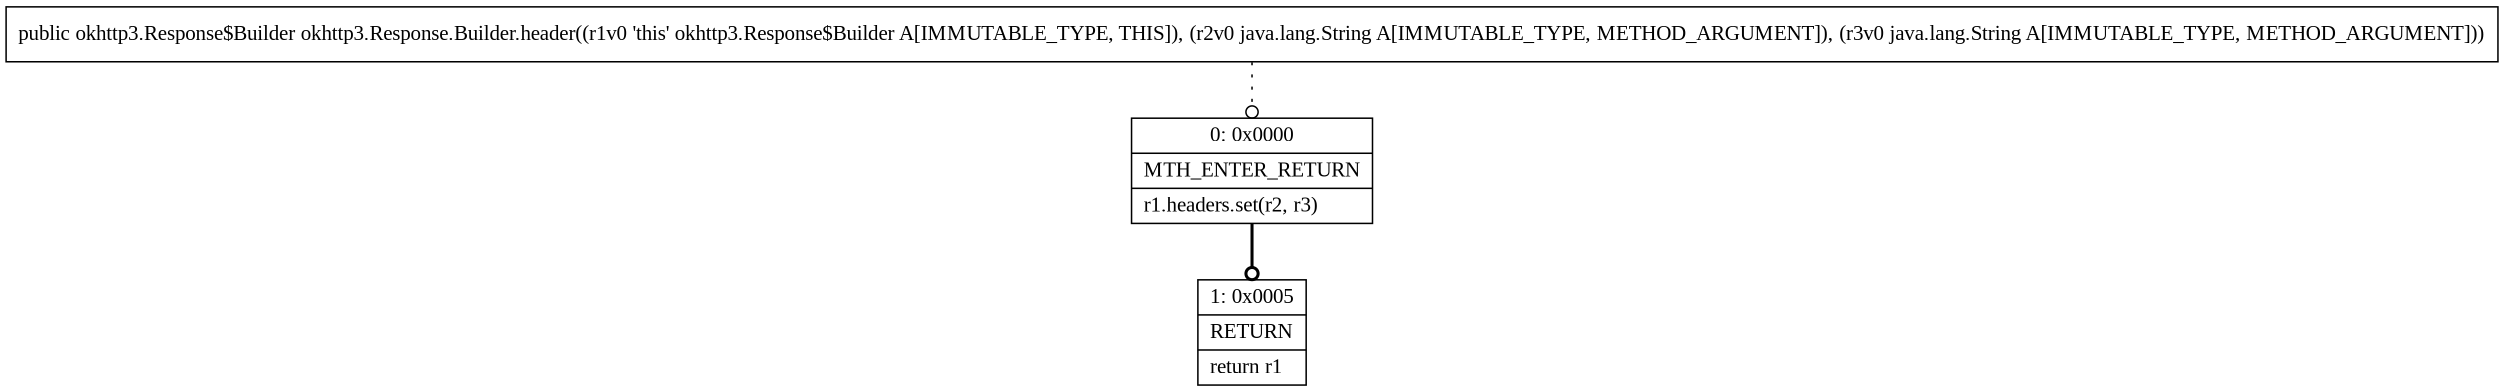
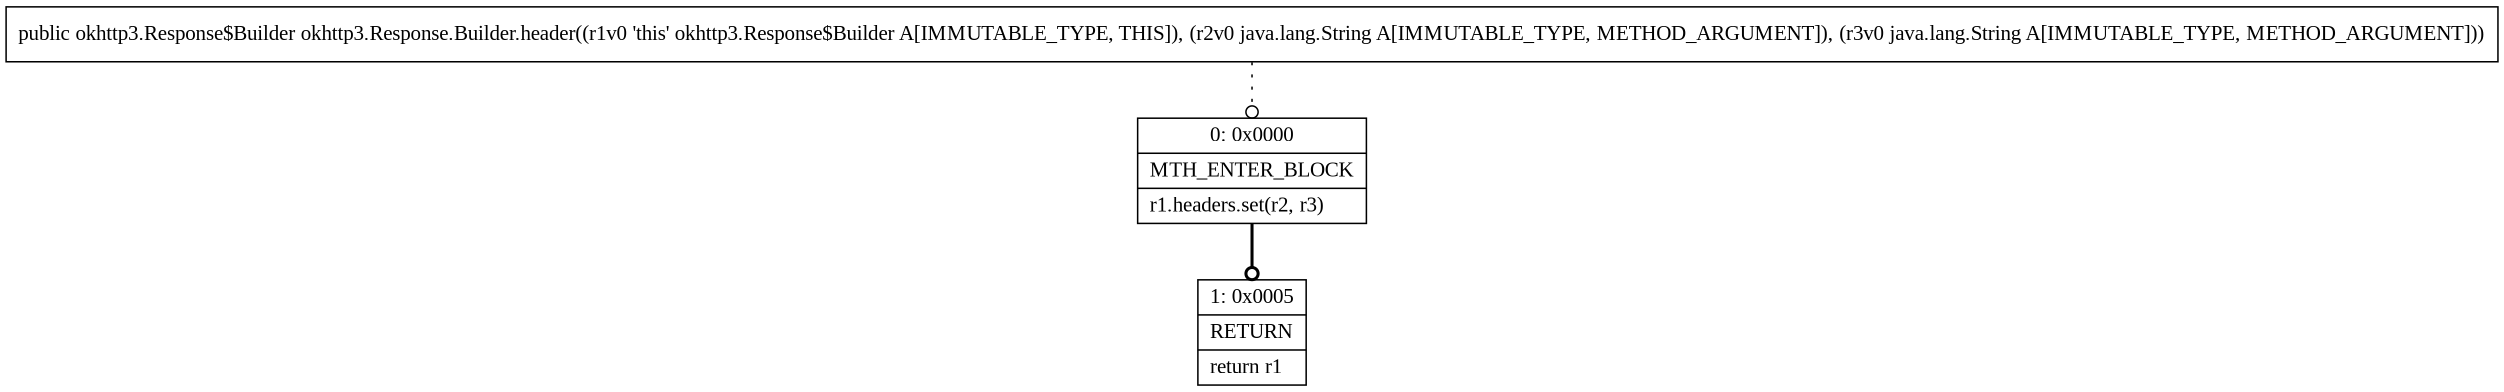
node "0: 0x0000": text "MTH_ENTER_RETURN" -> "MTH_ENTER_BLOCK"
